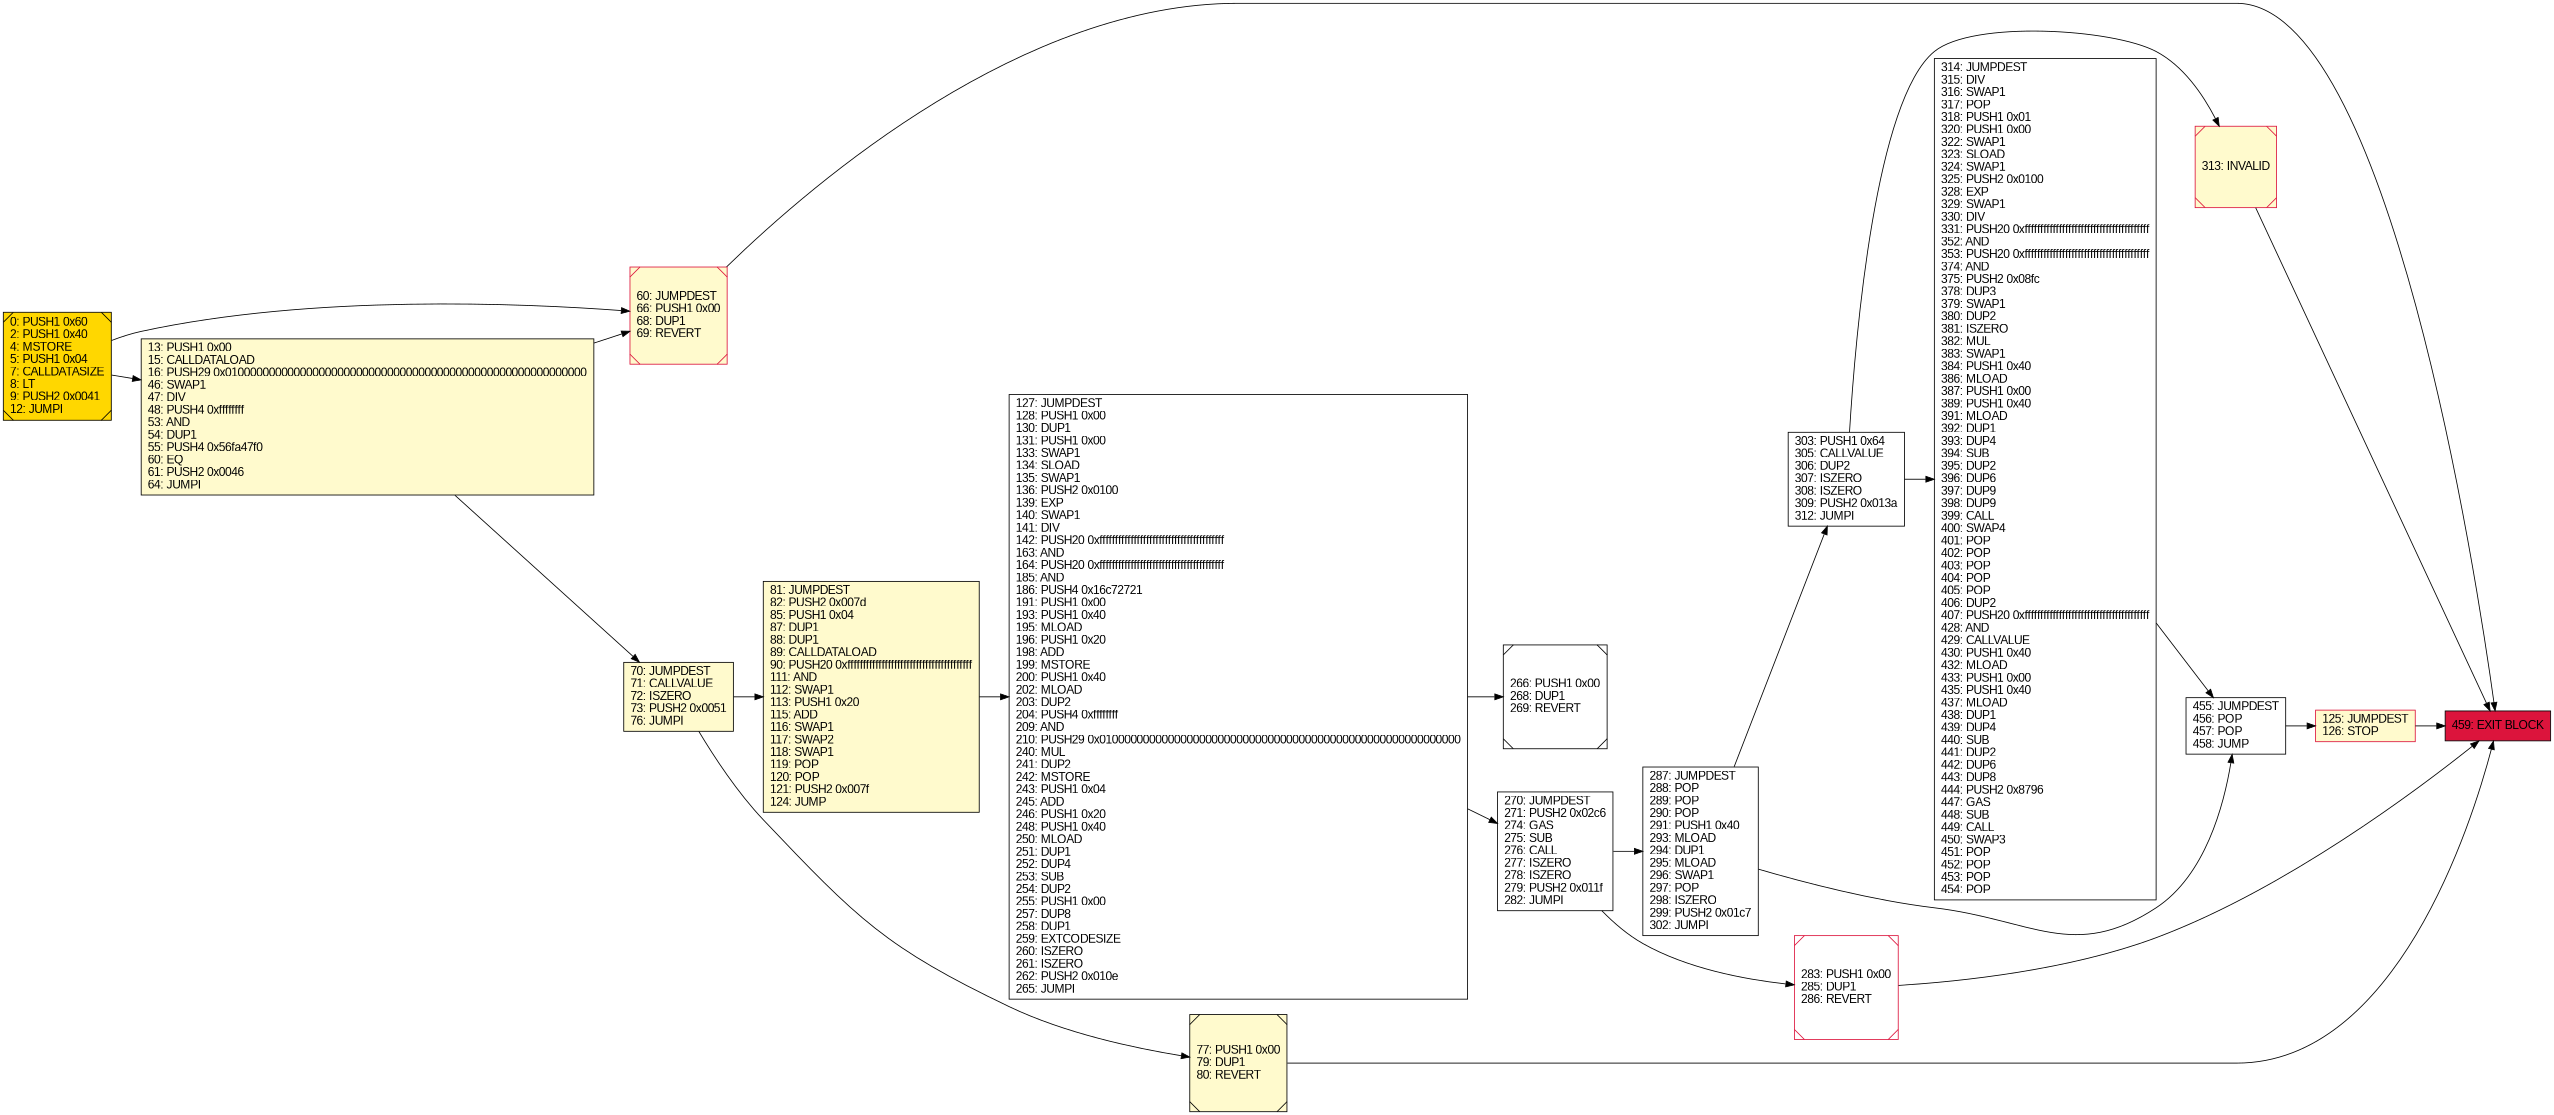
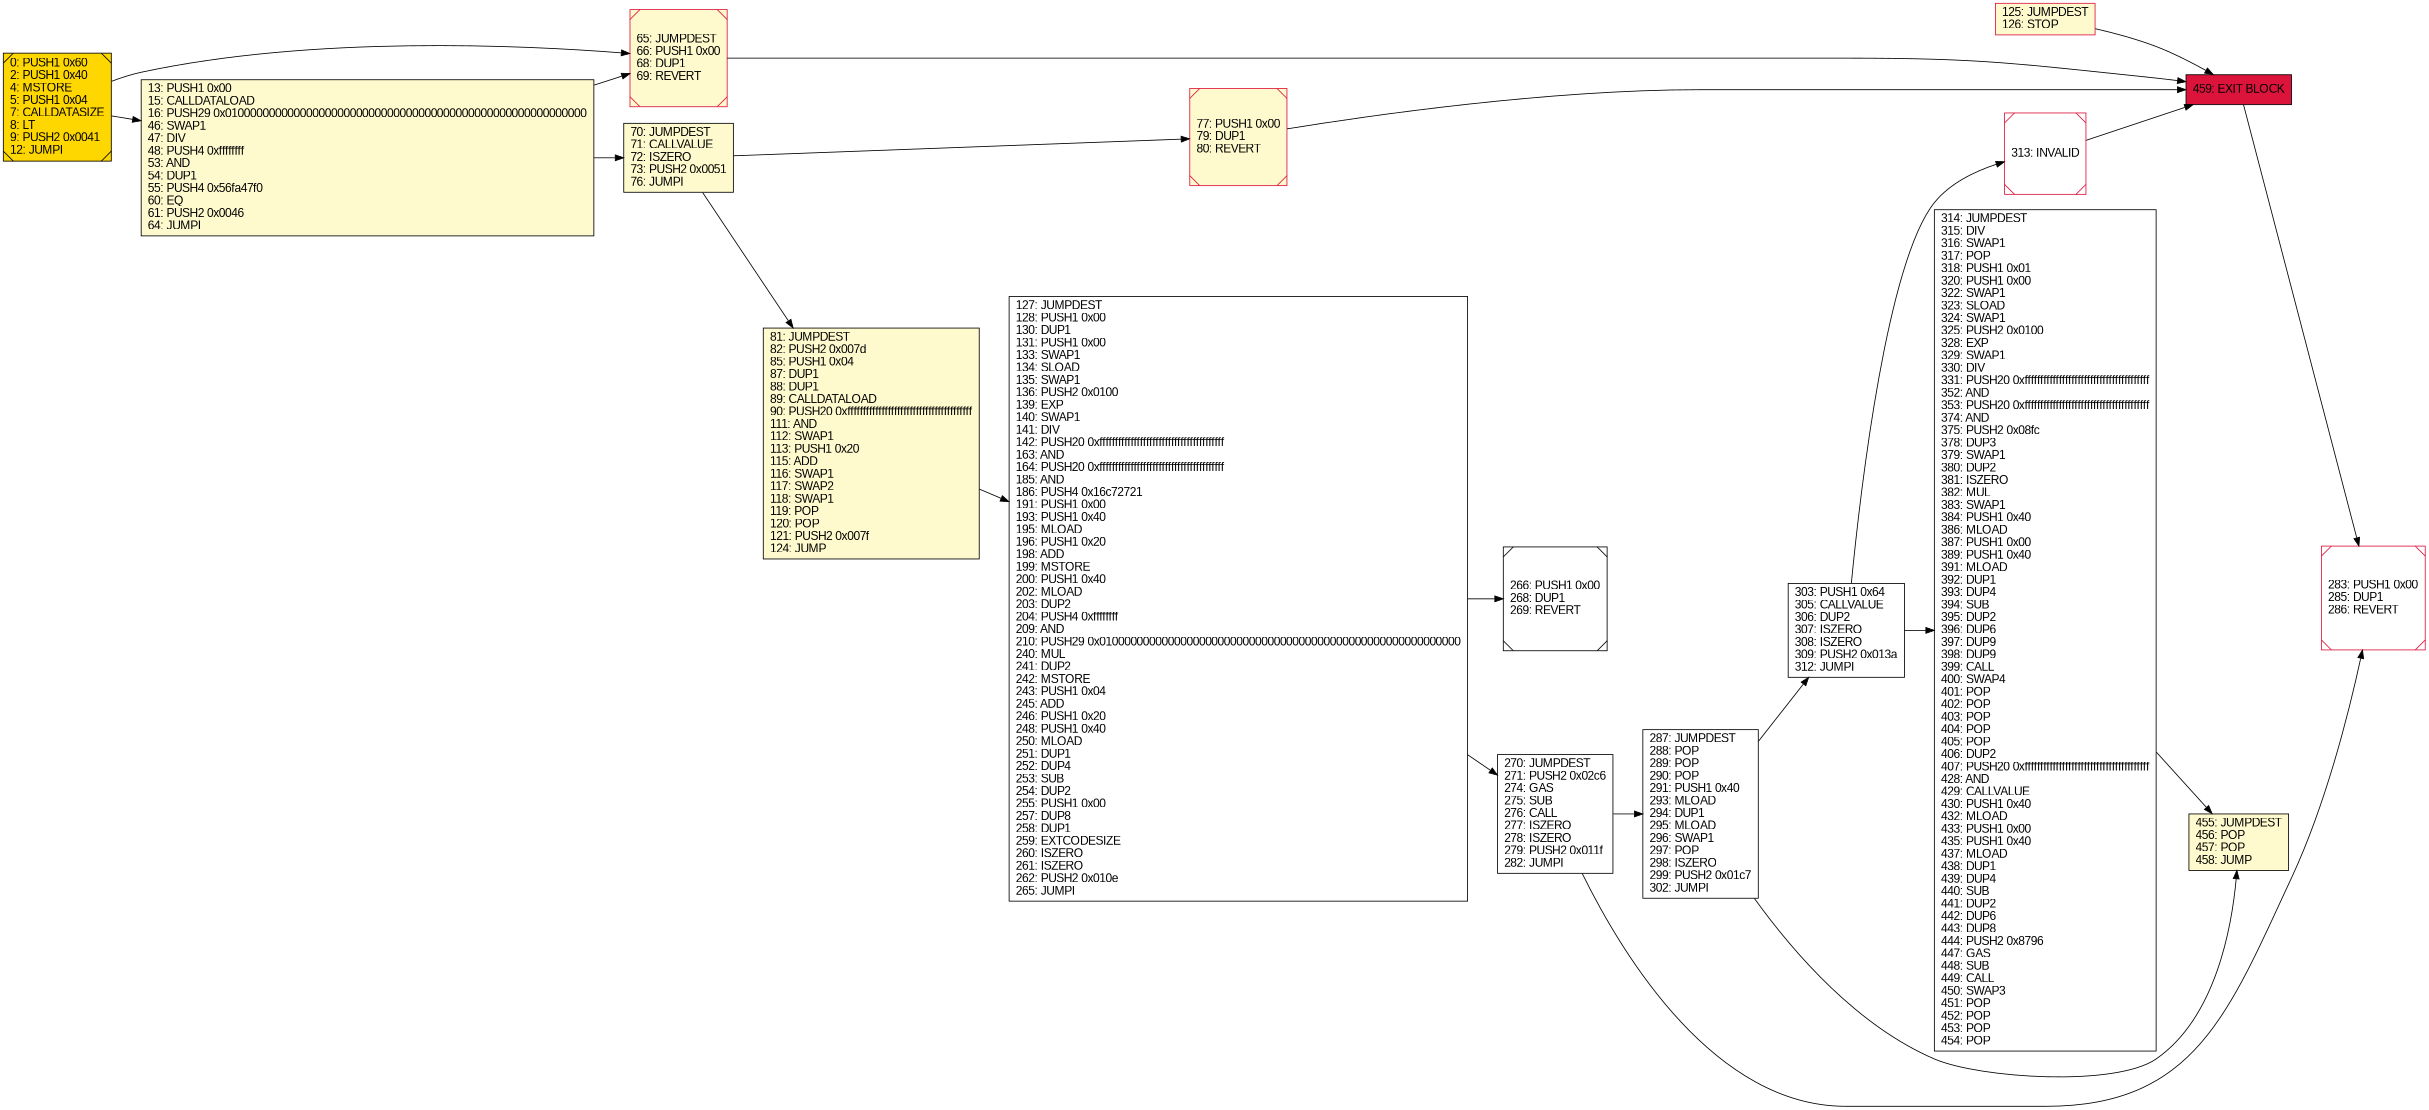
node "313: INVALID": fillcolor lemonchiffon -> white
node "60: JUMPDEST 66: PUSH1 0x00 68: DUP1 69: REVERT": label "60: JUMPDEST 66: PUSH1 0x00 68: DUP1 69: REVERT" -> "65: JUMPDEST 66: PUSH1 0x00 68: DUP1 69: REVERT"
node "455: JUMPDEST 456: POP 457: POP 458: JUMP": fillcolor white -> lemonchiffon
edge "455: JUMPDEST 456: POP 457: POP 458: JUMP" -> "125: JUMPDEST 126: STOP": removed
edge "283: PUSH1 0x00 285: DUP1 286: REVERT" -> "459: EXIT BLOCK": reversed
node "77: PUSH1 0x00 79: DUP1 80: REVERT": color black -> crimson
